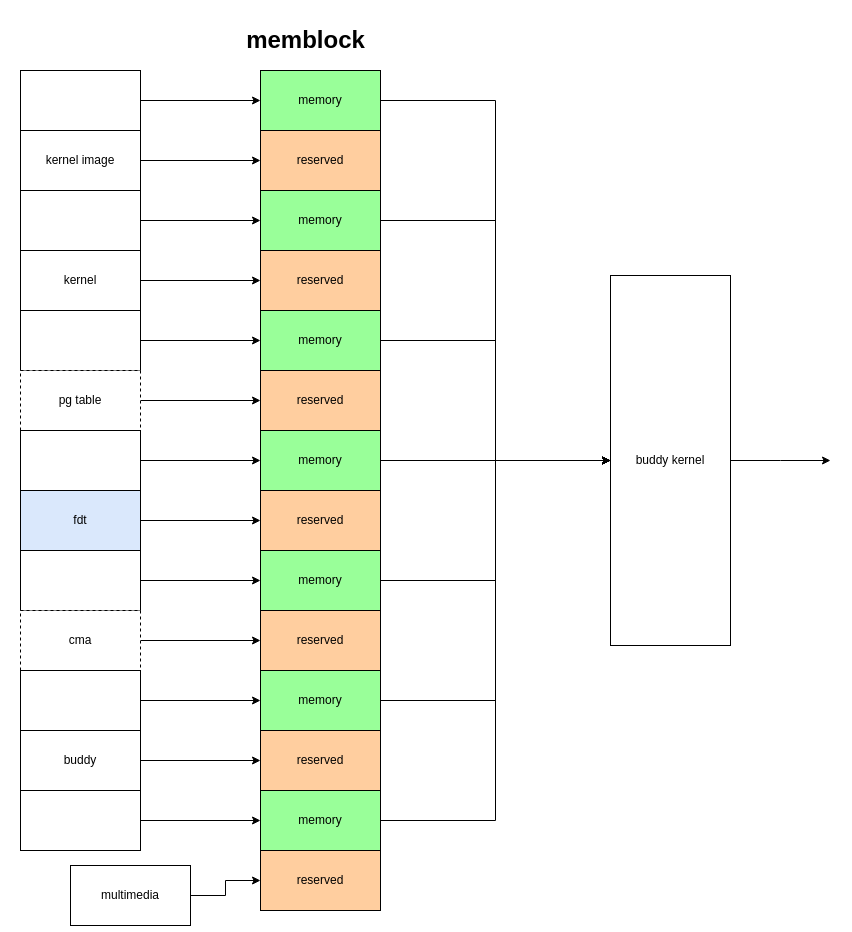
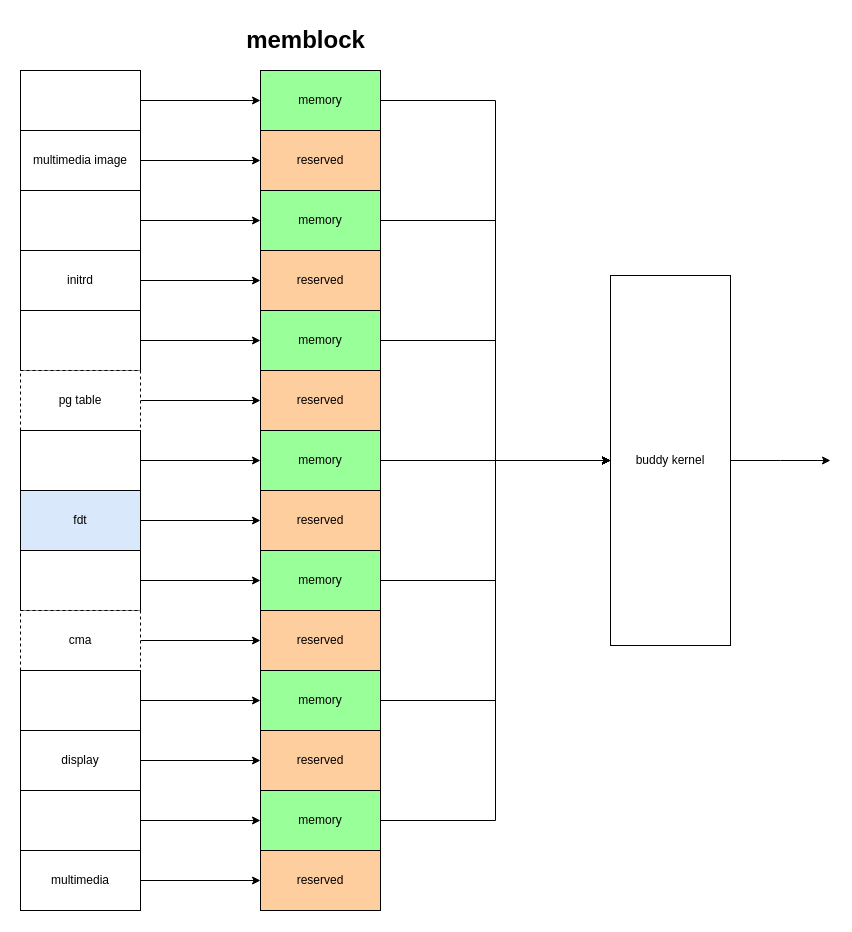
node "kernel image": label "kernel image" -> "multimedia image"
node "kernel": label "kernel" -> "initrd"
node "buddy": label "buddy" -> "display"
node "multimedia": moved (131, 896) -> (81, 881)
